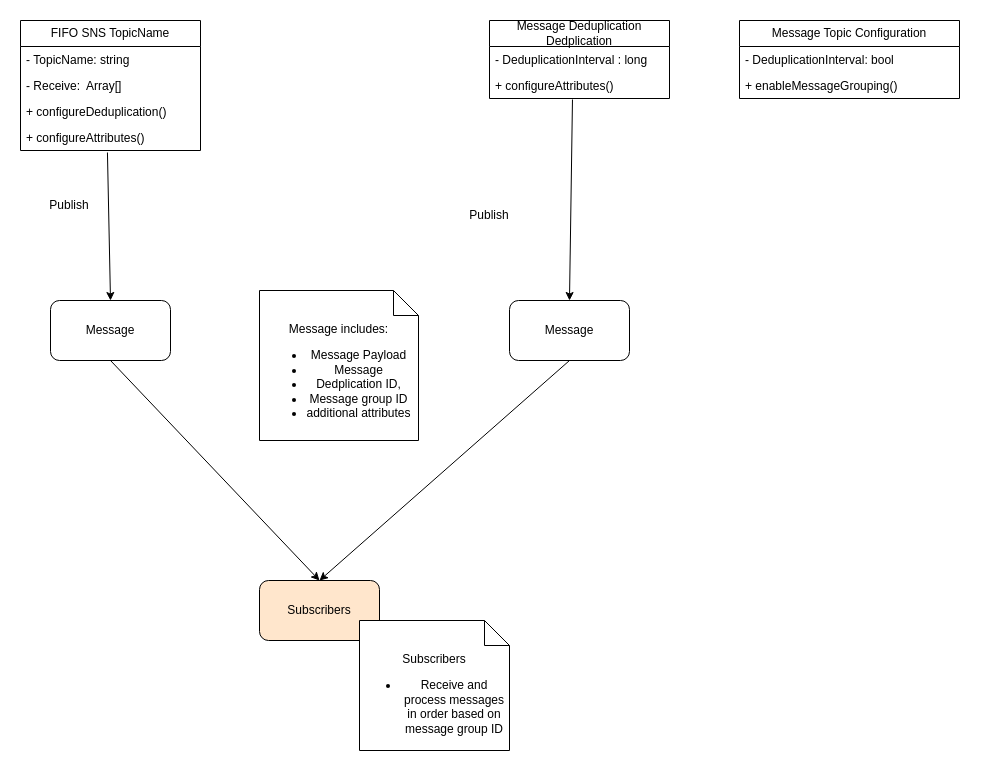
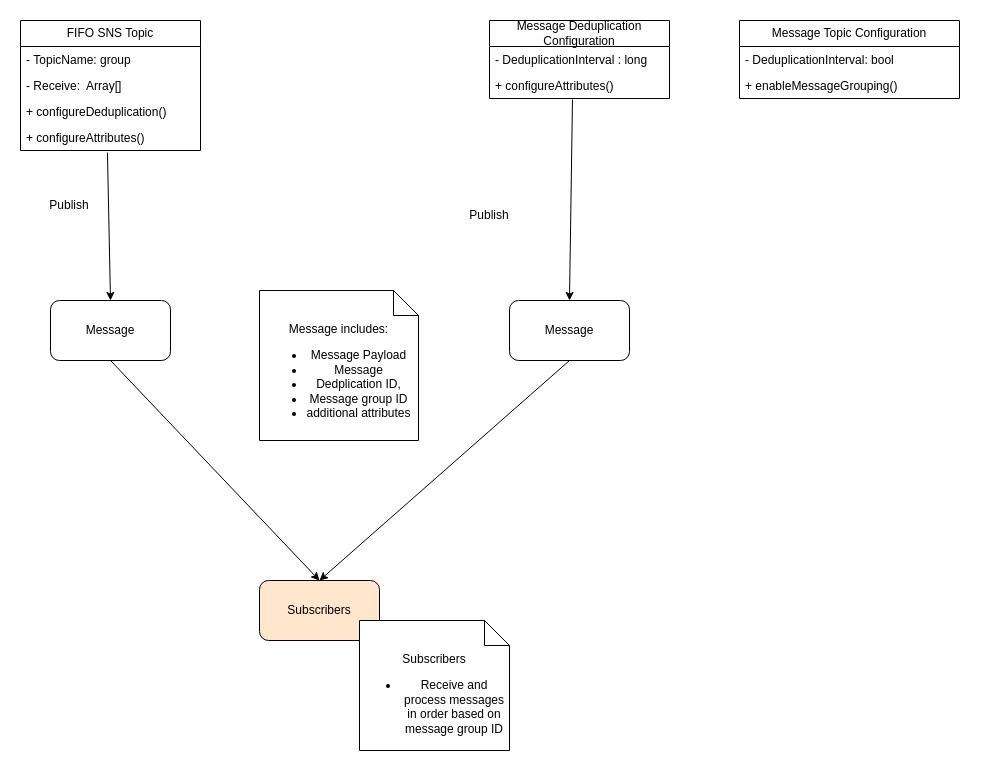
node "FIFO SNS TopicName": label "FIFO SNS TopicName" -> "FIFO SNS Topic"
node "Message Deduplication Dedplication": label "Message Deduplication Dedplication" -> "Message Deduplication Configuration"
node "- TopicName: string": label "- TopicName: string" -> "- TopicName: group"
